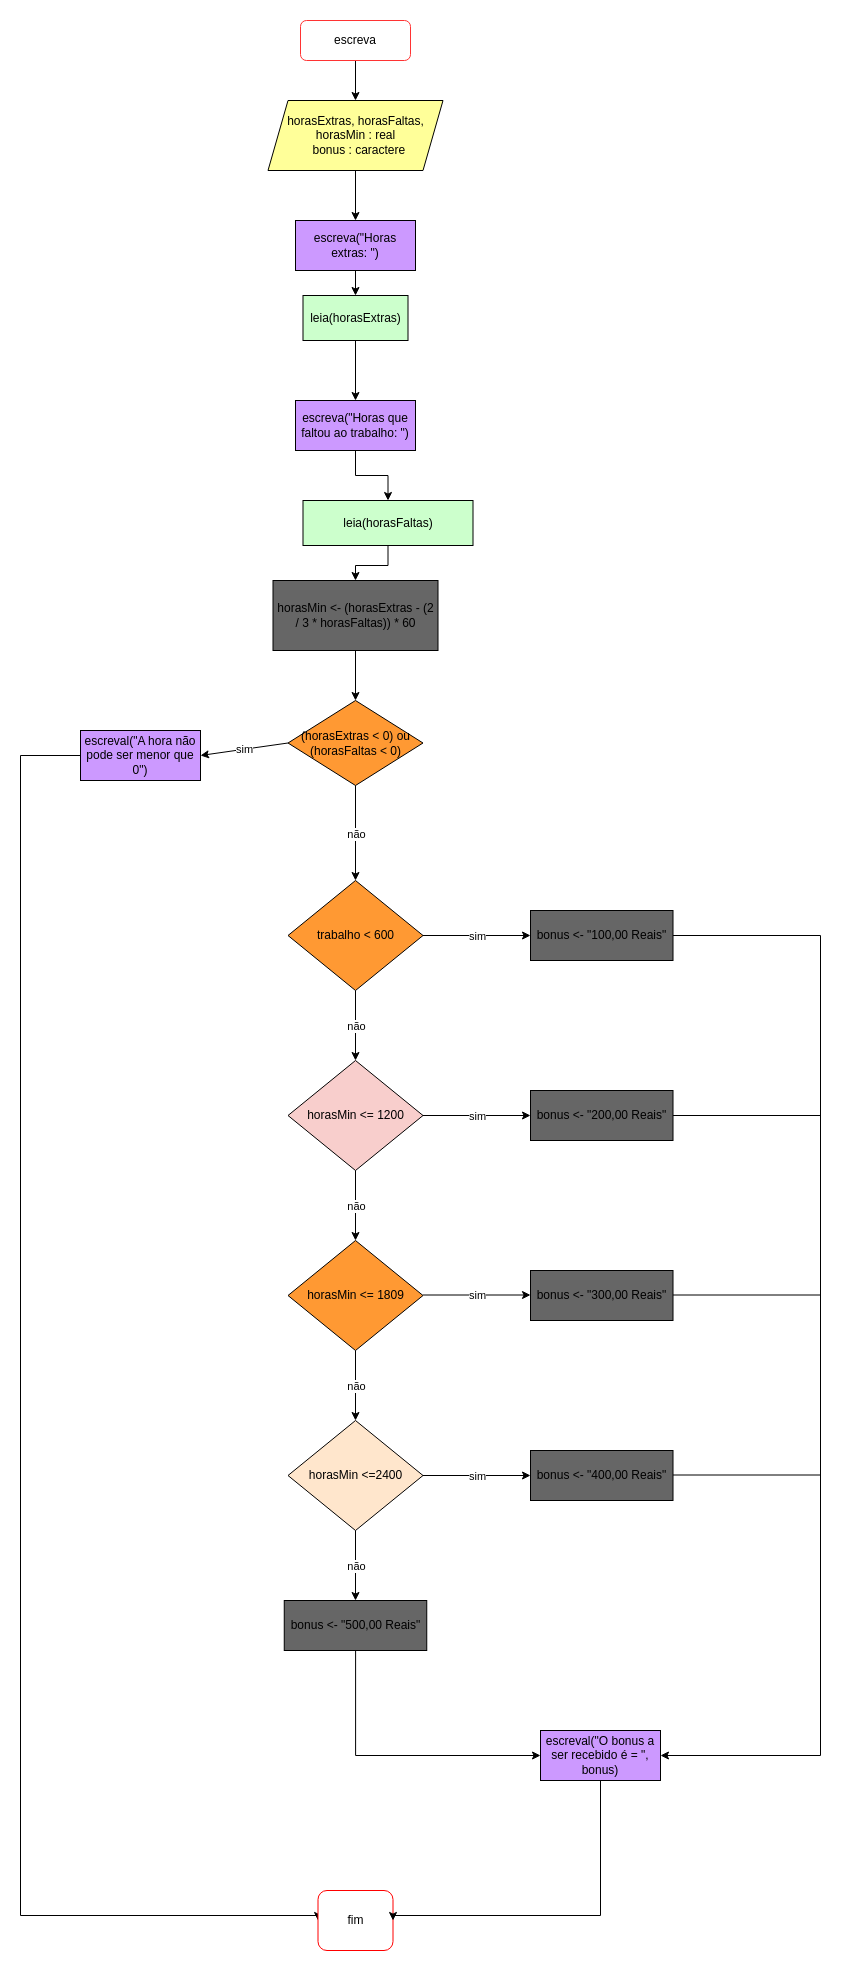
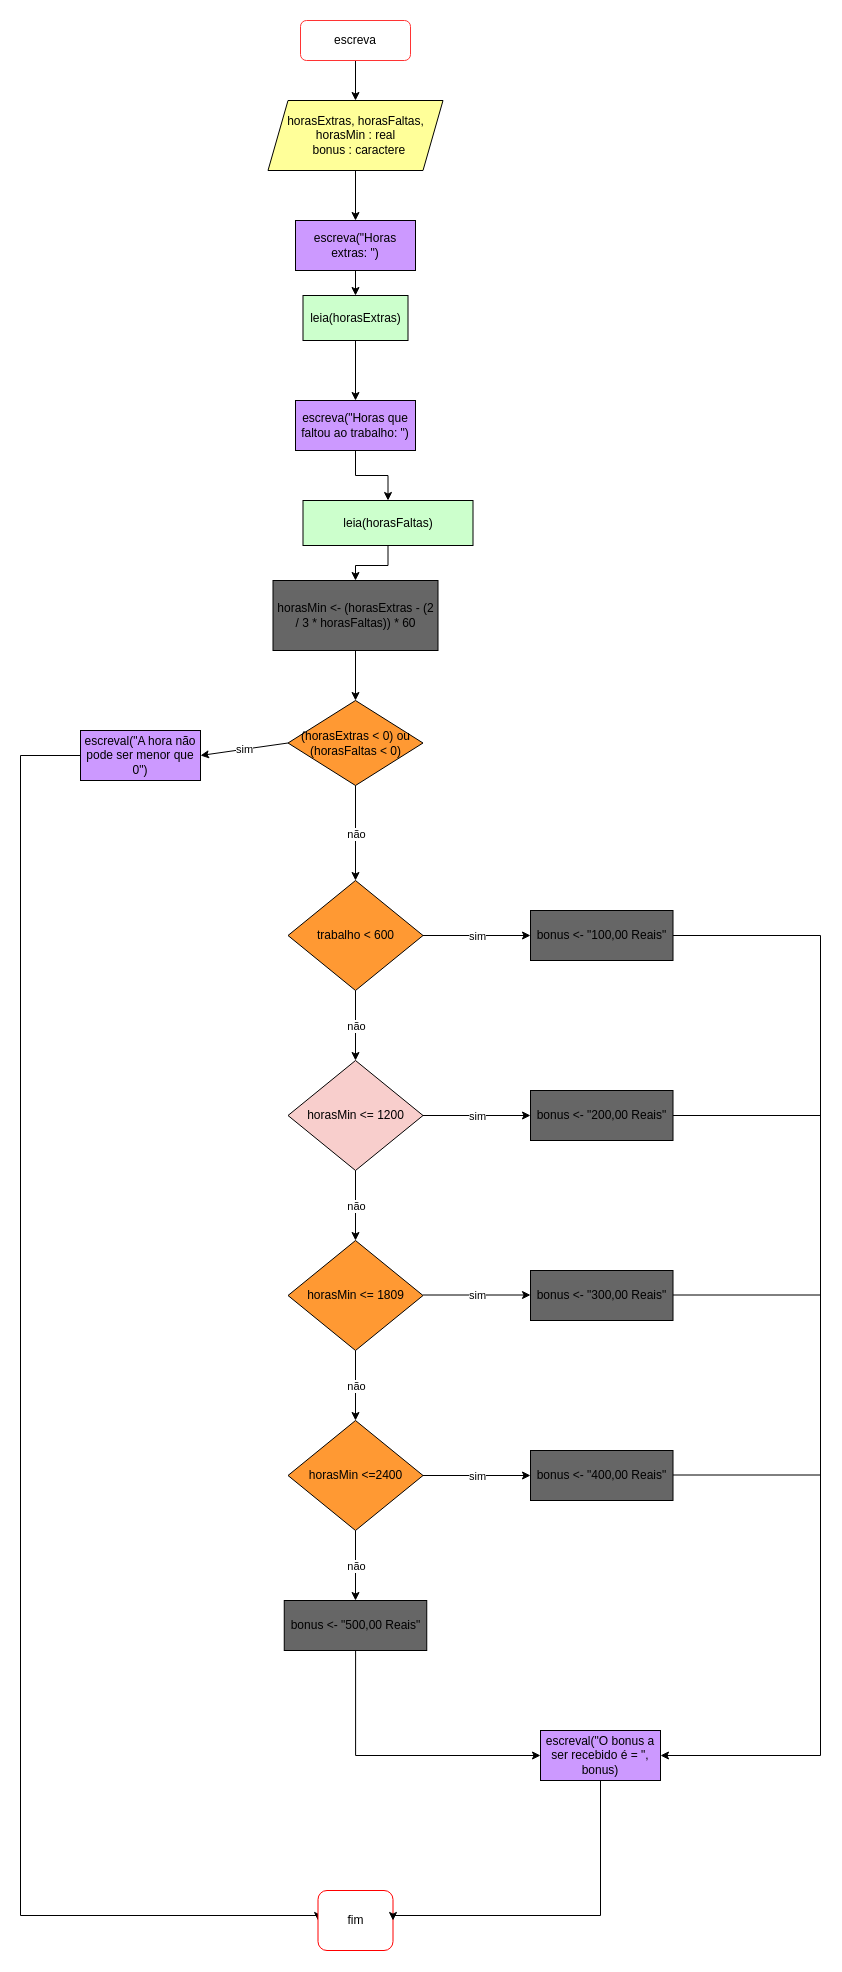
node "horasMin <=2400": fillcolor #ffe6cc -> #ff9933
